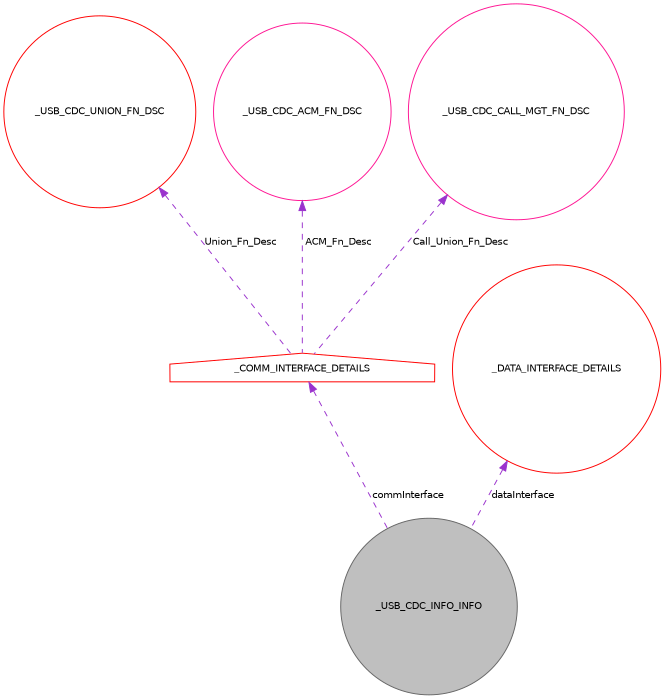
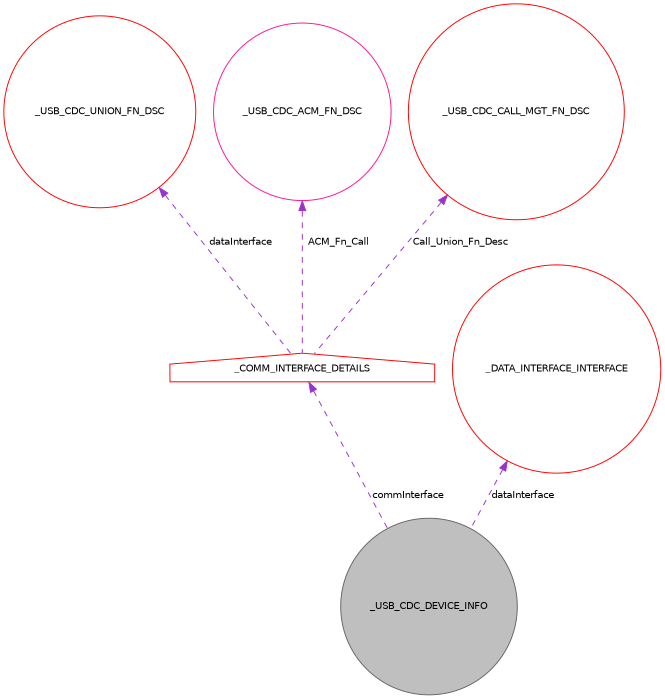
node "_USB_CDC_CALL_MGT_FN_DSC": color deeppink -> red
edge "_COMM_INTERFACE_DETAILS" -> "_USB_CDC_UNION_FN_DSC": label " Union_Fn_Desc" -> " dataInterface"
edge "_COMM_INTERFACE_DETAILS" -> "_USB_CDC_ACM_FN_DSC": label " ACM_Fn_Desc" -> " ACM_Fn_Call"
node "_DATA_INTERFACE_DETAILS": label "_DATA_INTERFACE_DETAILS" -> "_DATA_INTERFACE_INTERFACE"
node "_USB_CDC_INFO_INFO": label "_USB_CDC_INFO_INFO" -> "_USB_CDC_DEVICE_INFO"
